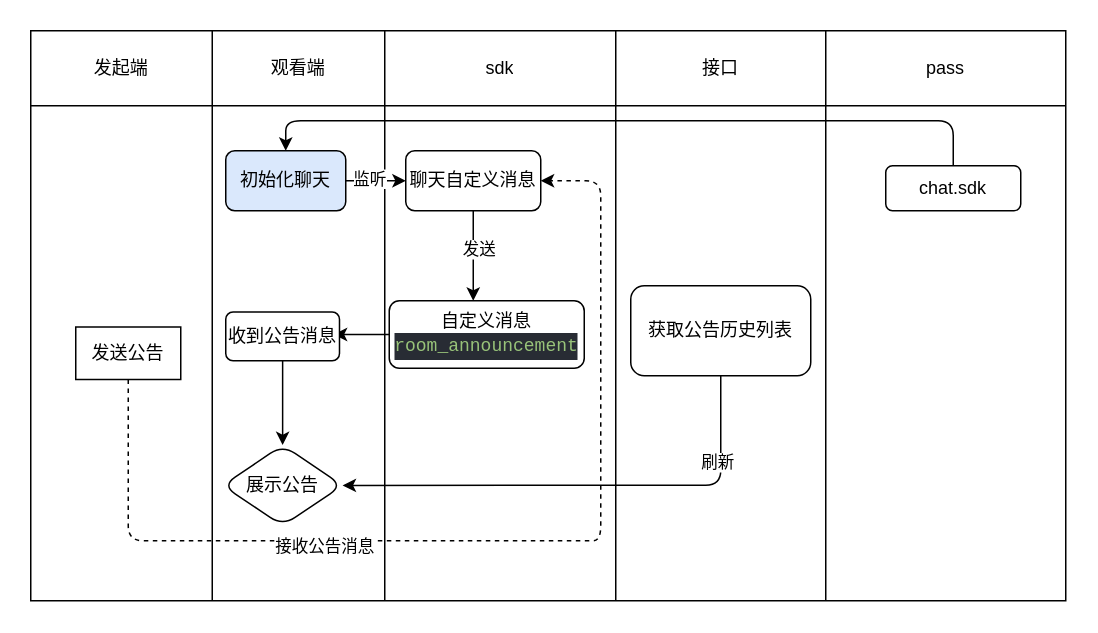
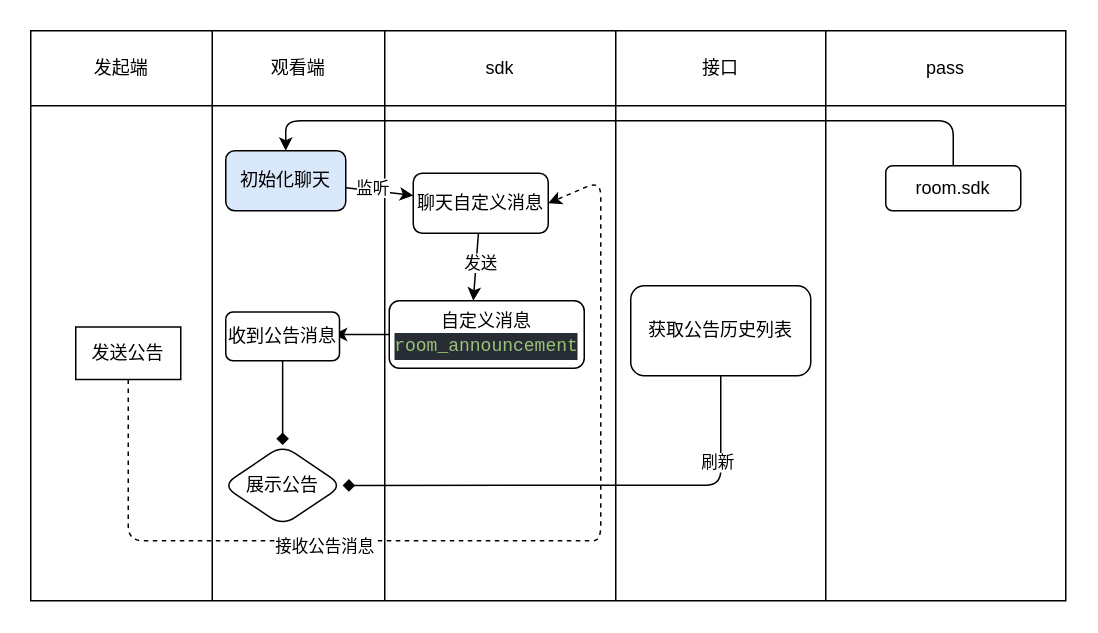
node "聊天自定义消息": moved (473, 181) -> (481, 203)
node "chat.sdk": label "chat.sdk" -> "room.sdk"
edge "收到公告消息" -> "展示公告": arrowhead classic -> diamond
edge "获取公告历史列表" -> "展示公告": arrowhead classic -> diamond
